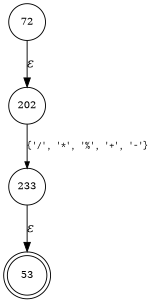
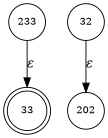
node "72": label "72" -> "32"
edge "202" -> "233": removed, label "{'/', '*', '%', '+', '-'}"
node "53": label "53" -> "33"
